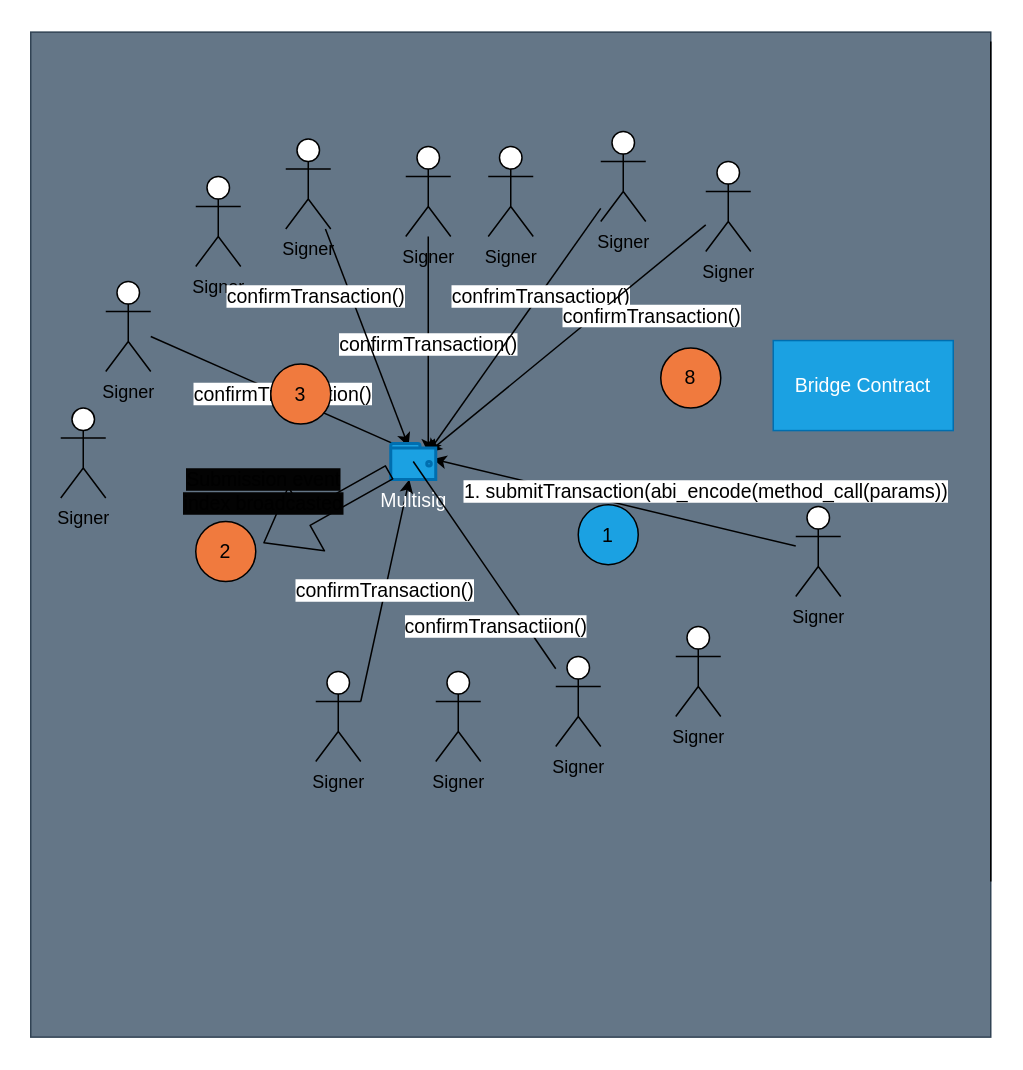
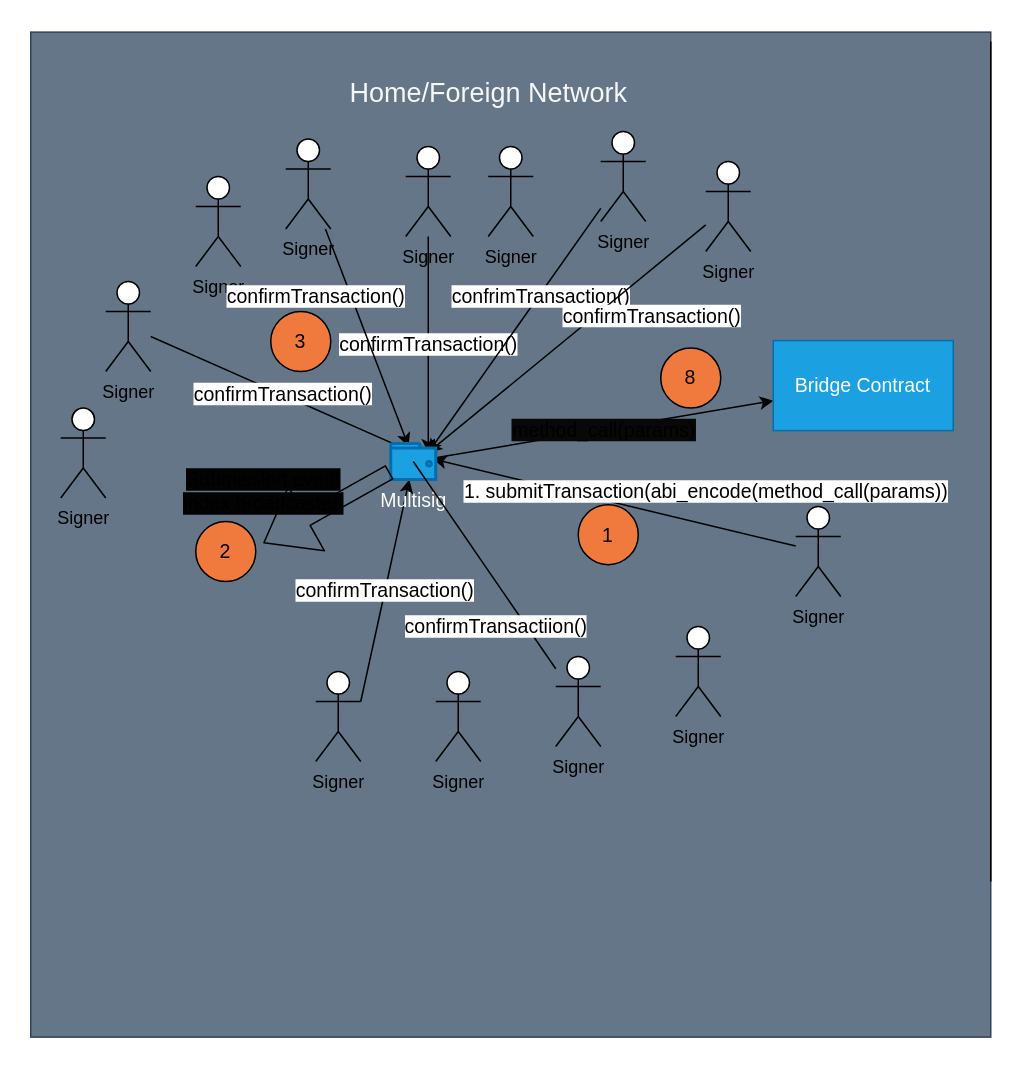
node "Home/Foreign Network": added
node "3": moved (301, 394) -> (301, 341)
edge "Multisig" -> "Bridge Contract": added, label "method_call(params)"
node "1": fillcolor #1ba1e2 -> #f07a3e
